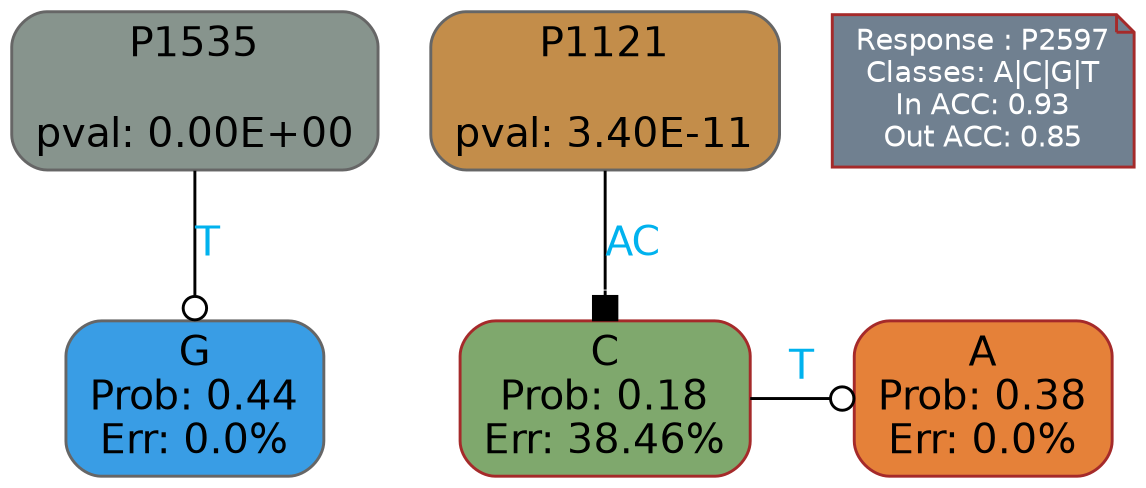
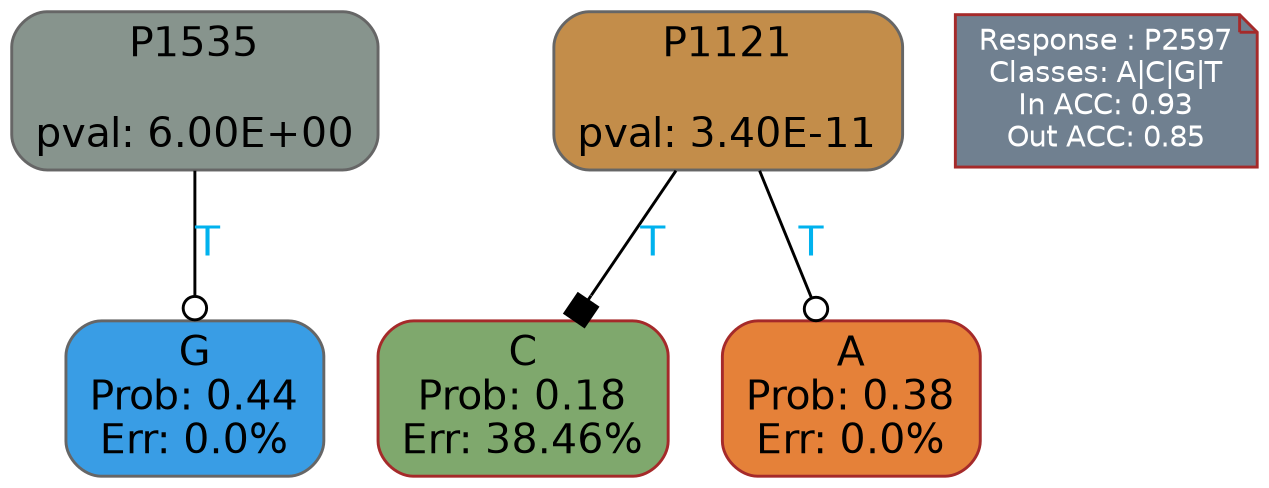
node "P1535 pval: 0.00E+00": label "P1535 pval: 0.00E+00" -> "P1535 pval: 6.00E+00"
edge "P1121 pval: 3.40E-11" -> "C Prob: 0.18 Err: 38.46%": label "AC" -> "T"
edge "C Prob: 0.18 Err: 38.46%" -> "A Prob: 0.38 Err: 0.0%": now "P1121 pval: 3.40E-11" -> "A Prob: 0.38 Err: 0.0%"
